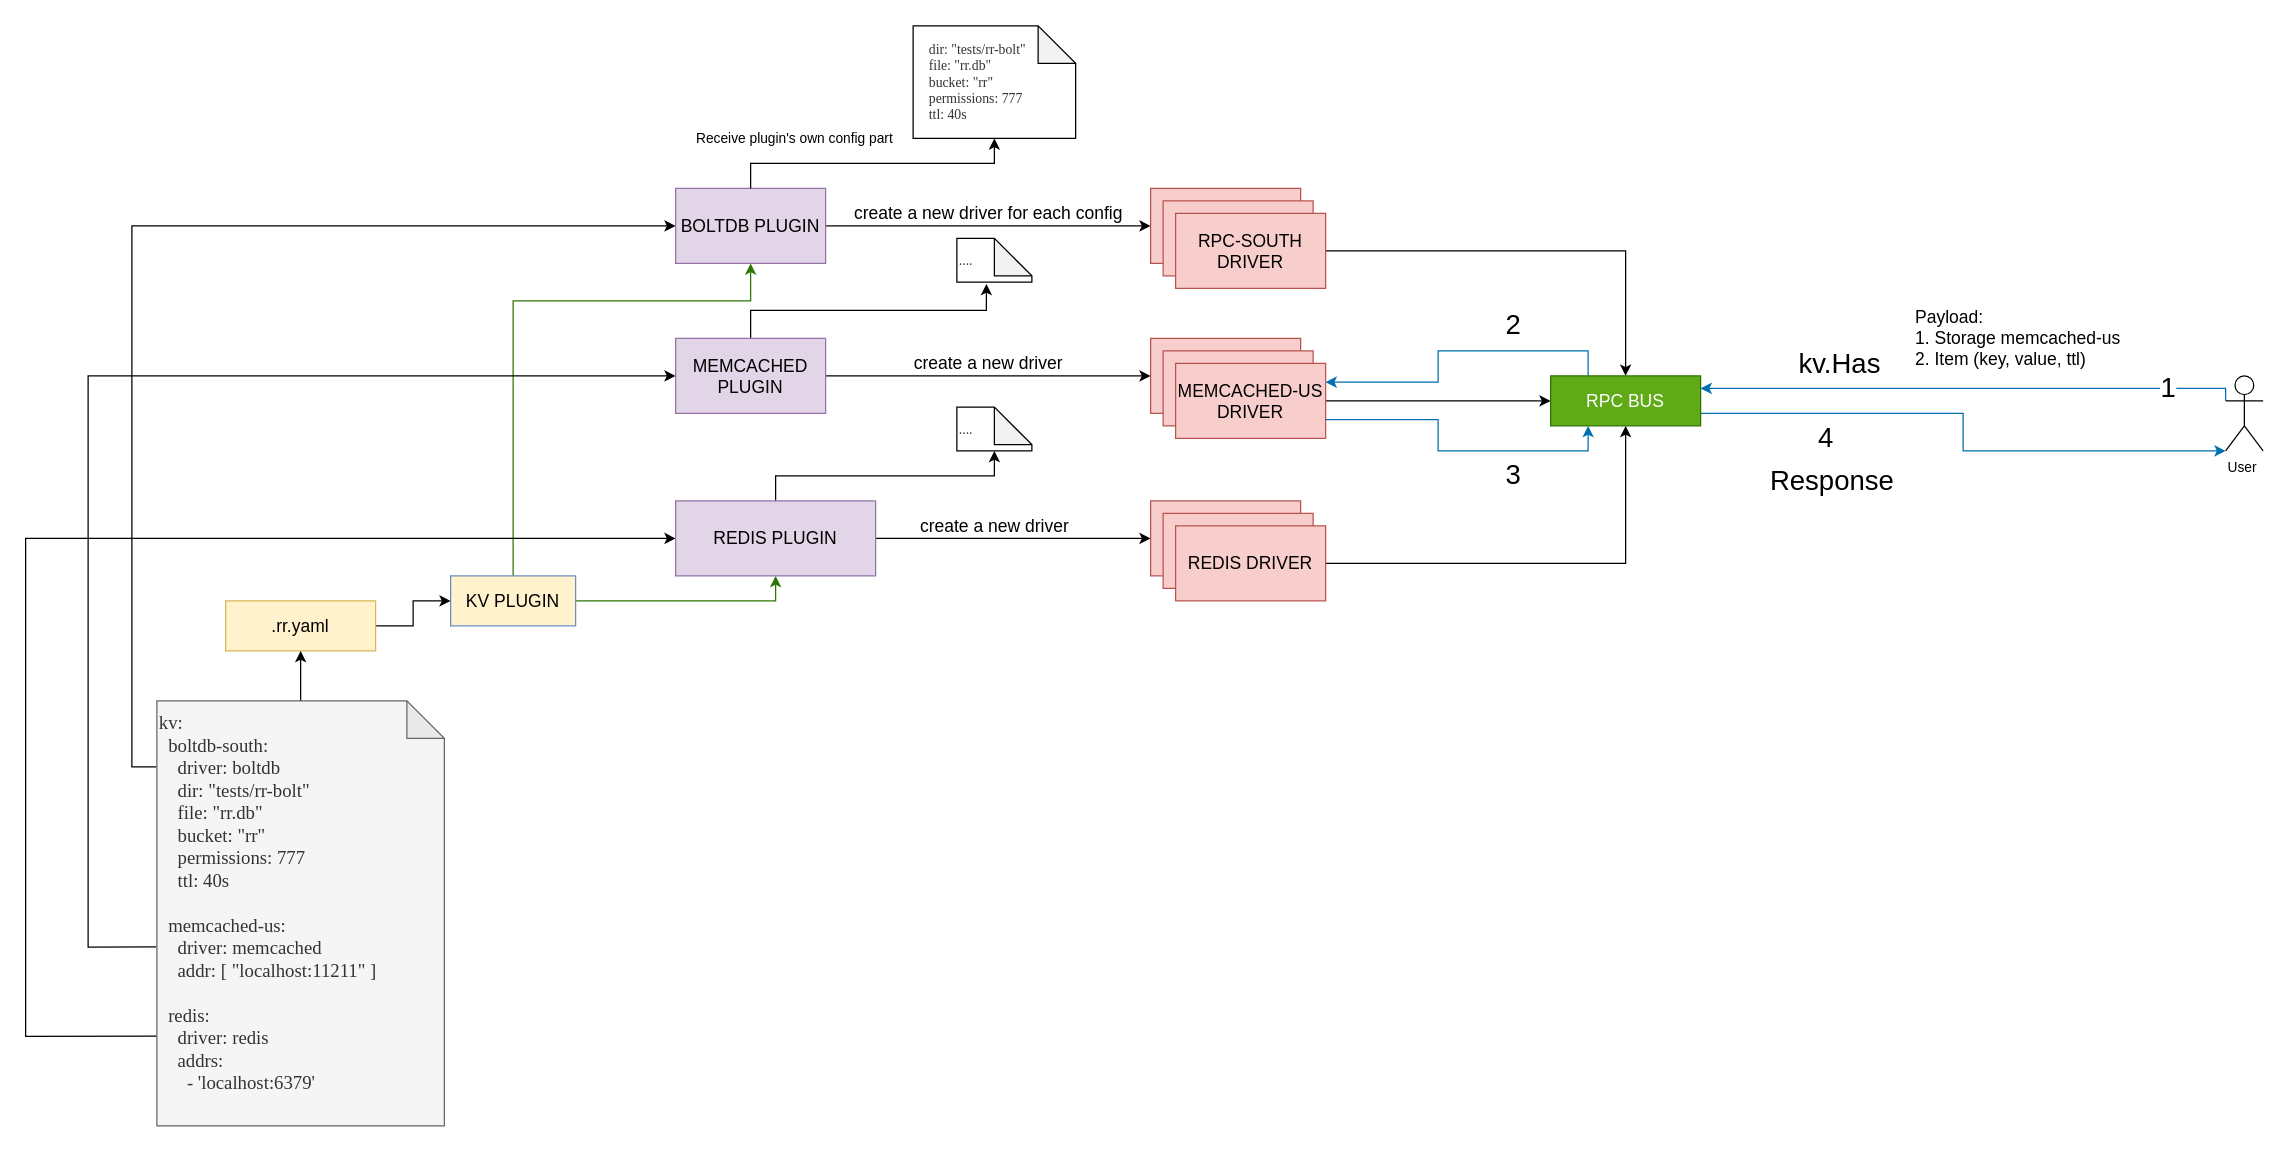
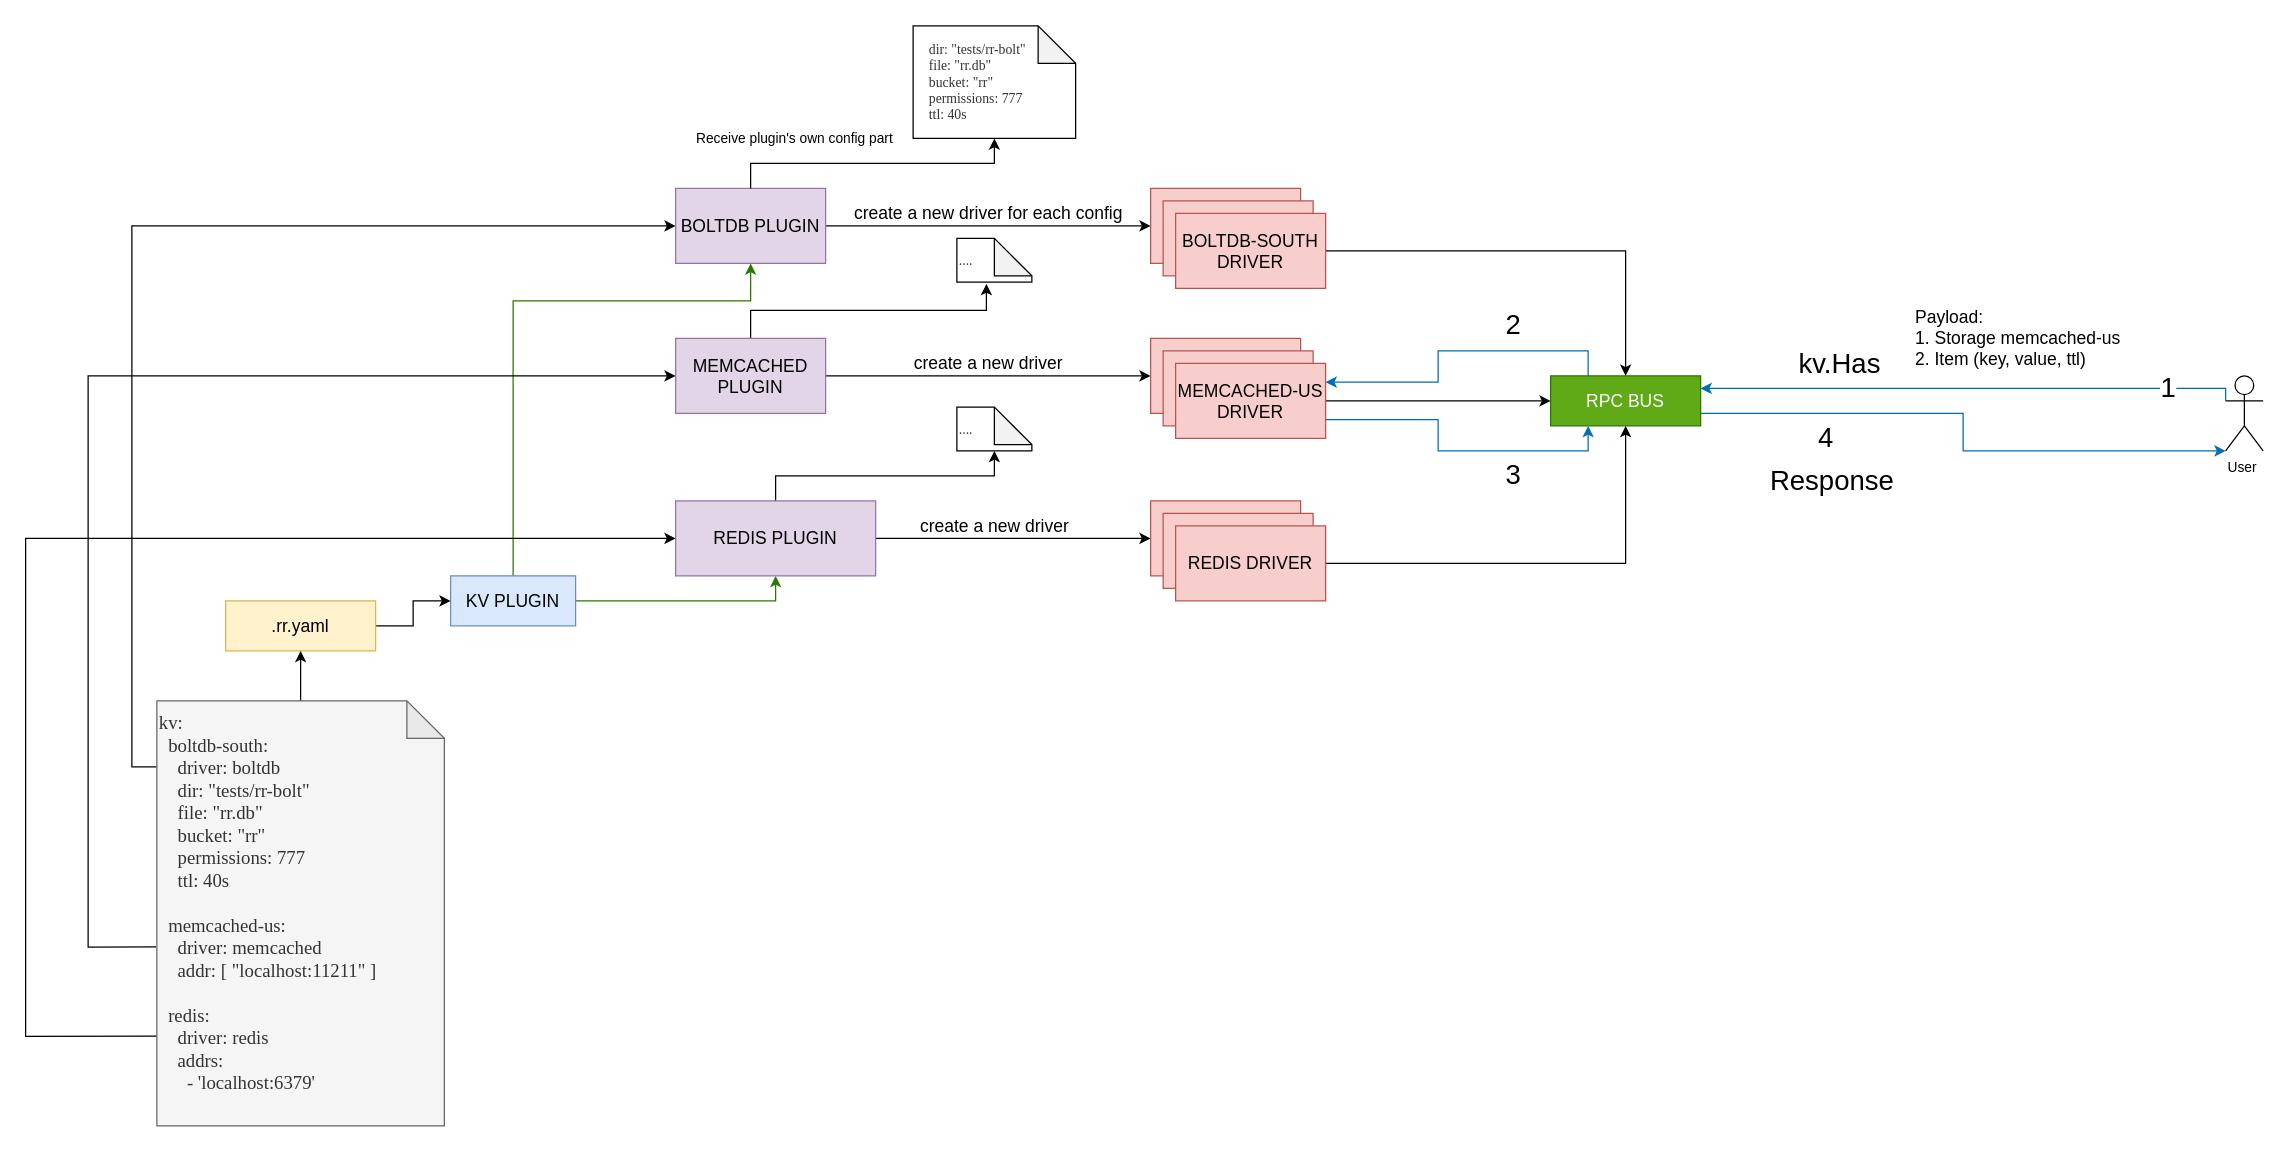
node "RPC-SOUTH DRIVER": label "RPC-SOUTH DRIVER" -> "BOLTDB-SOUTH DRIVER"
node "KV PLUGIN": fillcolor #fff2cc -> #dae8fc
